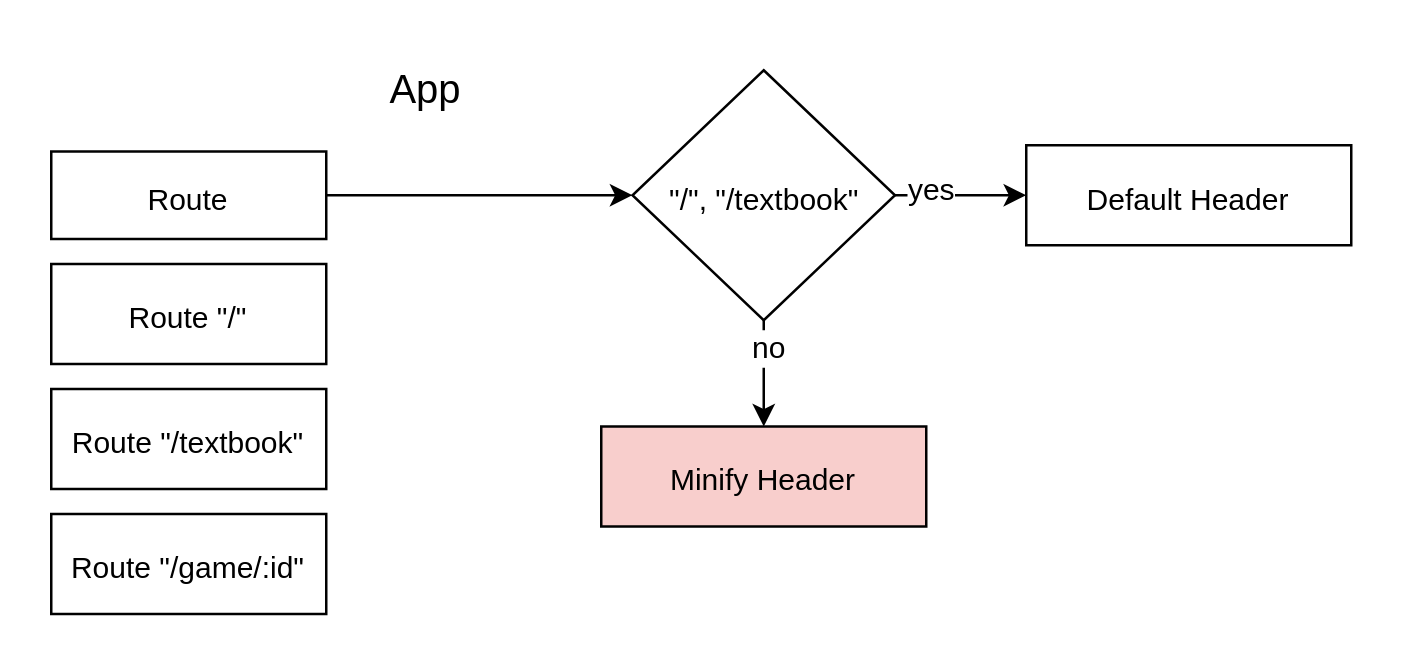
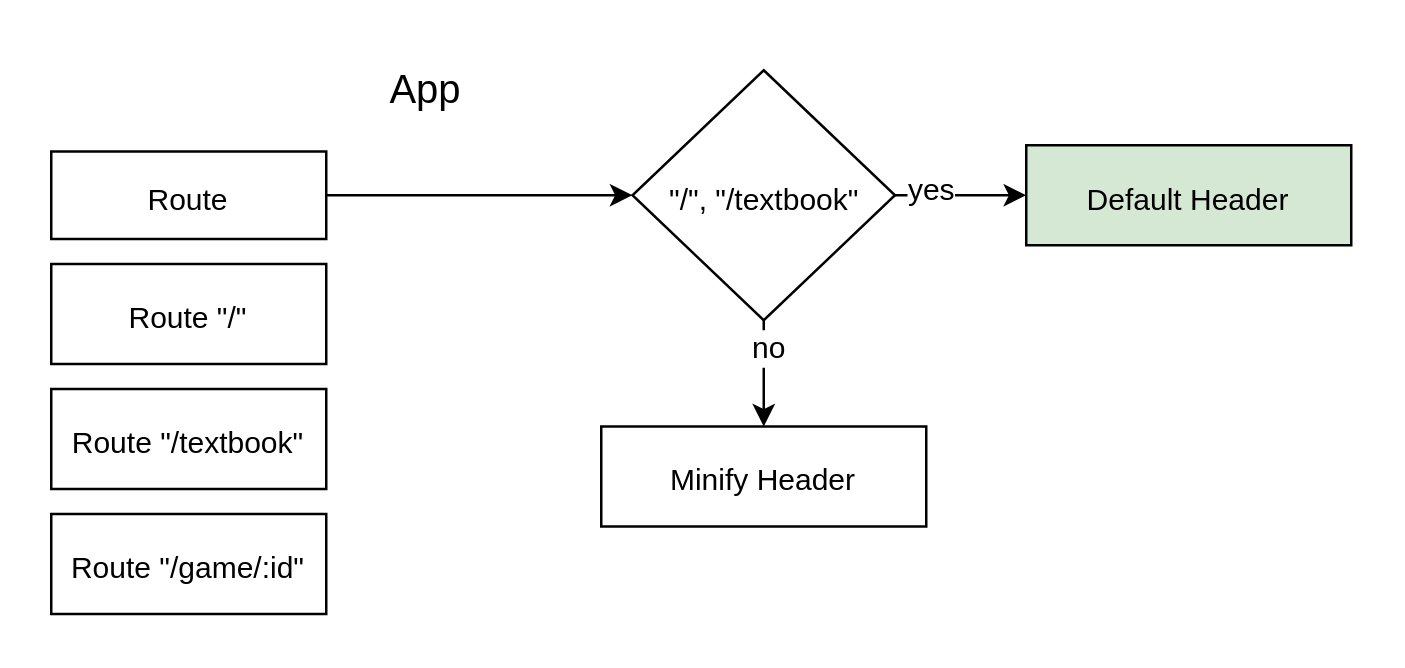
node "Default Header": fillcolor #ffffff -> #d5e8d4
node "Minify Header": fillcolor #f8cecc -> #ffffff
